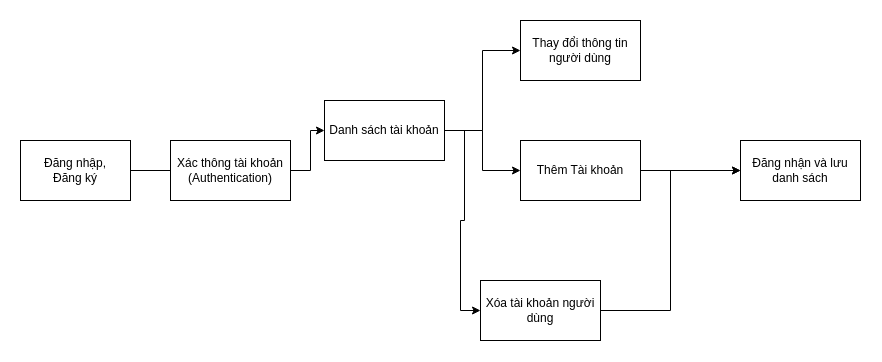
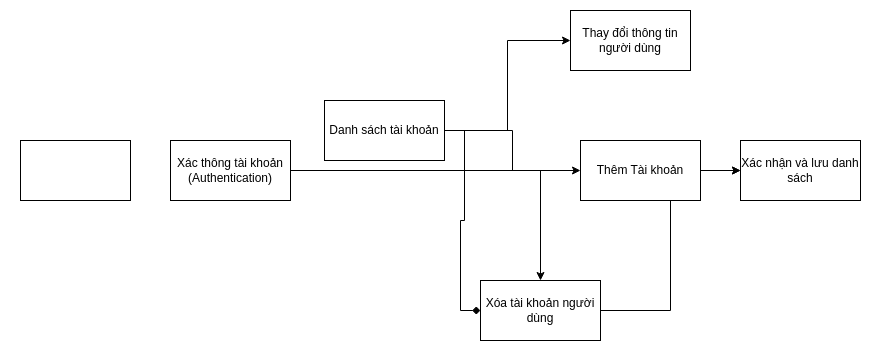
node "Thay đổi thông tin người dùng": moved (581, 51) -> (631, 41)
edge "Xác thông tài khoản (Authentication)" -> "Danh sách tài khoản": now "Xác thông tài khoản (Authentication)" -> "Xóa tài khoản người dùng"
node "Đăng nhập, Đăng ký": removed
edge "Đăng nhập, Đăng ký" -- "Xác thông tài khoản (Authentication)": removed
node "Thêm Tài khoản": moved (581, 171) -> (641, 171)
node "Đăng nhận và lưu danh sách": label "Đăng nhận và lưu danh sách" -> "Xác nhận và lưu danh sách"
edge "Danh sách tài khoản" -> "Xóa tài khoản người dùng": arrowhead classic -> diamond
